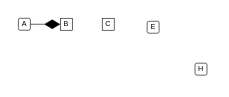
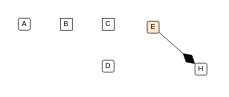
edge "A" -> "B": removed
node "E": fillcolor #ffffff -> #ffe6cc
edge "E" -> "H": added
node "D": added
